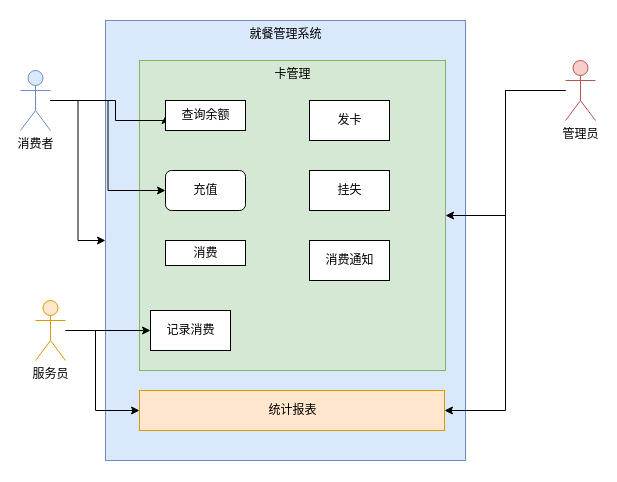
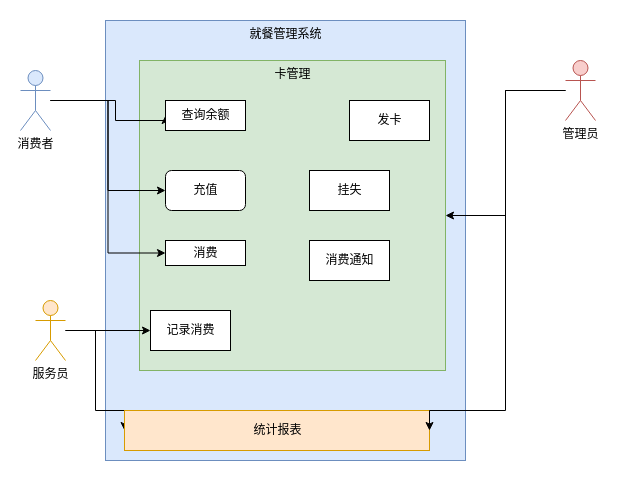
node "发卡": moved (350, 121) -> (390, 121)
edge "消费者" -> "就餐管理系统": now "消费者" -> "消费"
node "统计报表": moved (292, 411) -> (277, 431)
